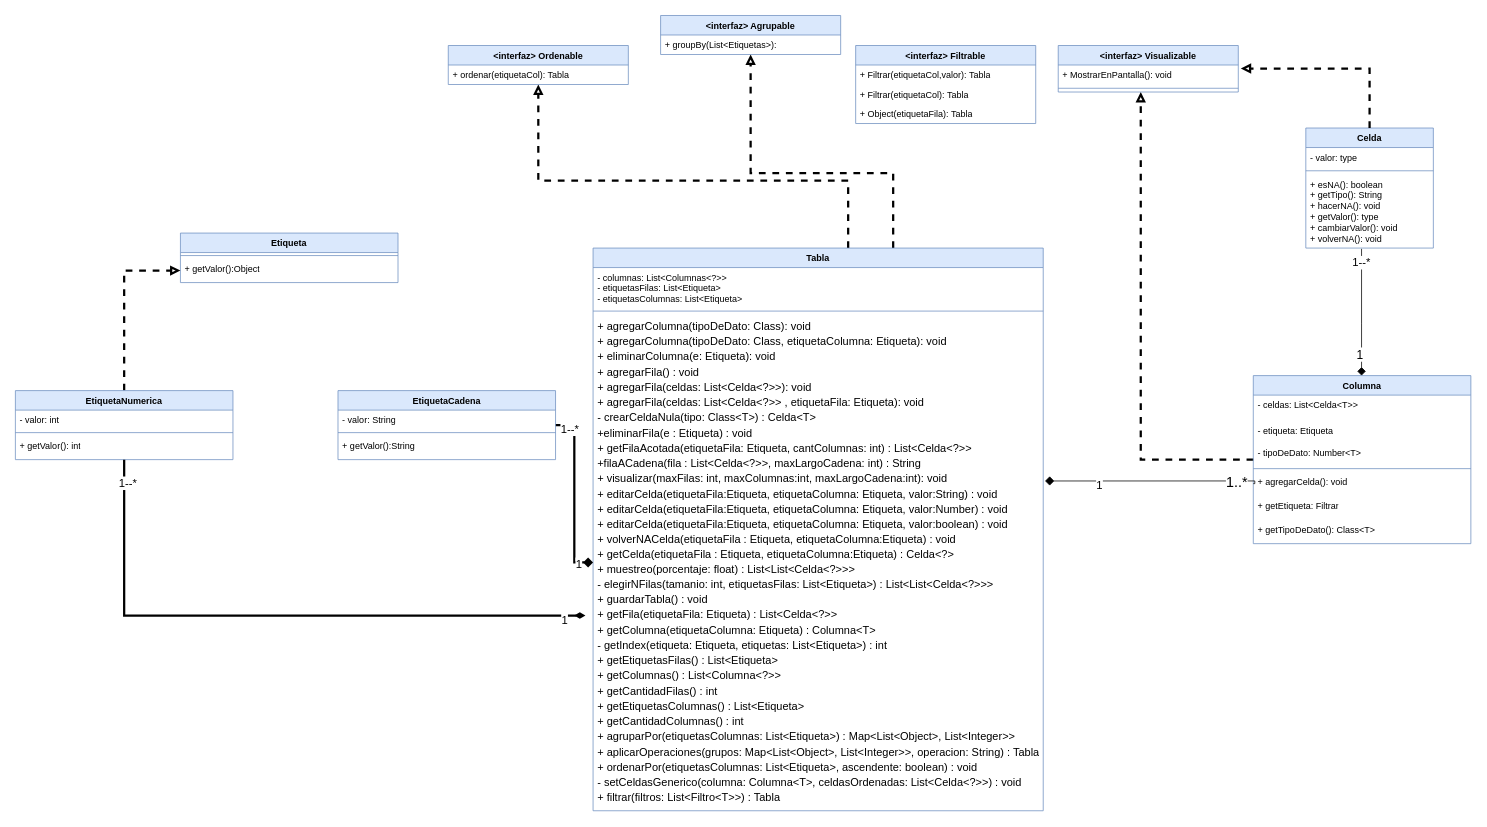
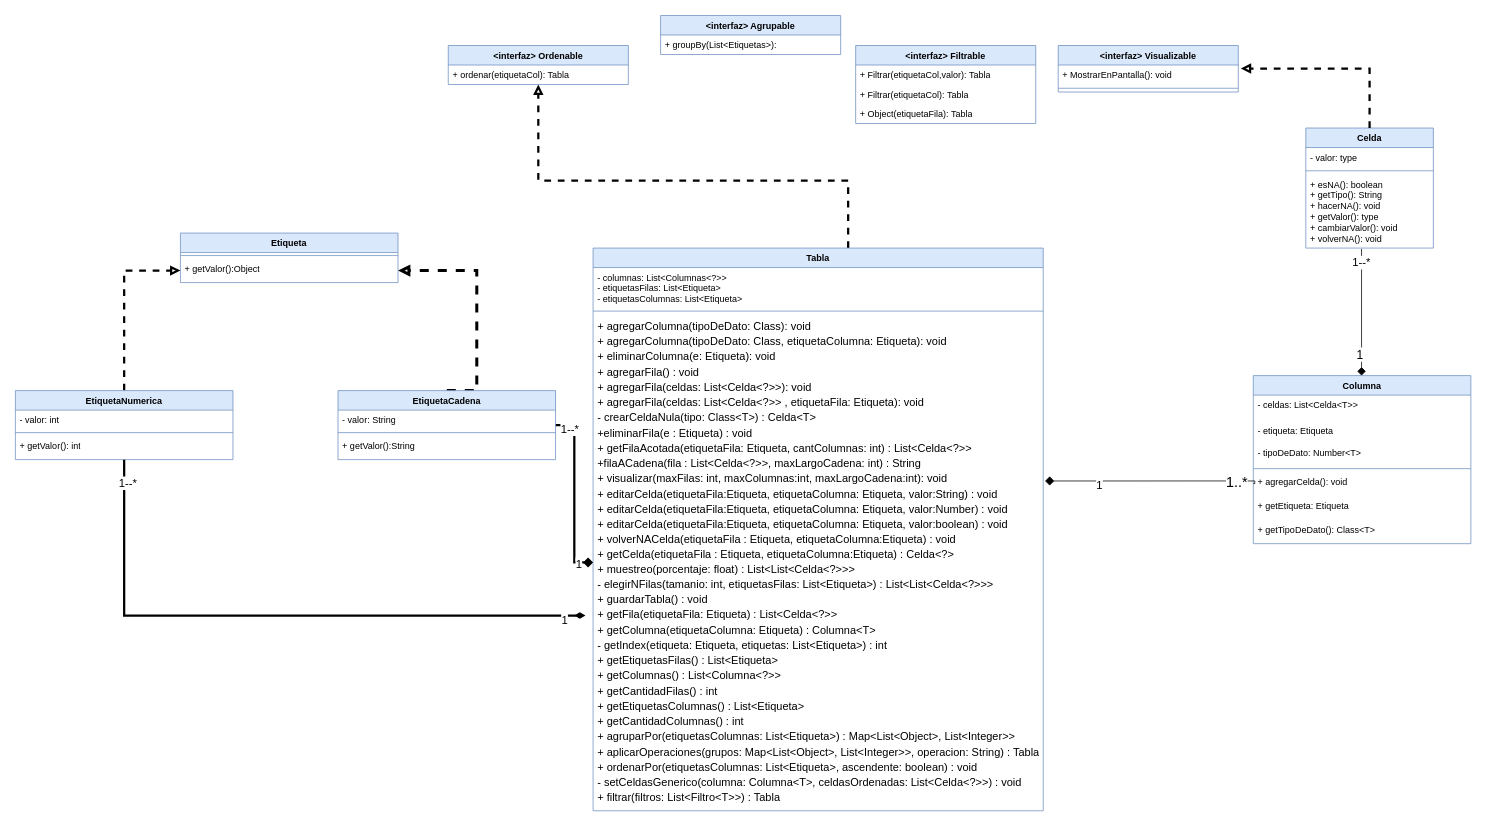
edge "Tabla" -> "<interfaz> Agrupable": removed
edge "EtiquetaCadena" -> "+ getValor():Object": added
edge "Columna" -> "<interfaz> Visualizable": removed
node "+ getEtiqueta: Filtrar": label "+ getEtiqueta: Filtrar" -> "+ getEtiqueta: Etiqueta"
